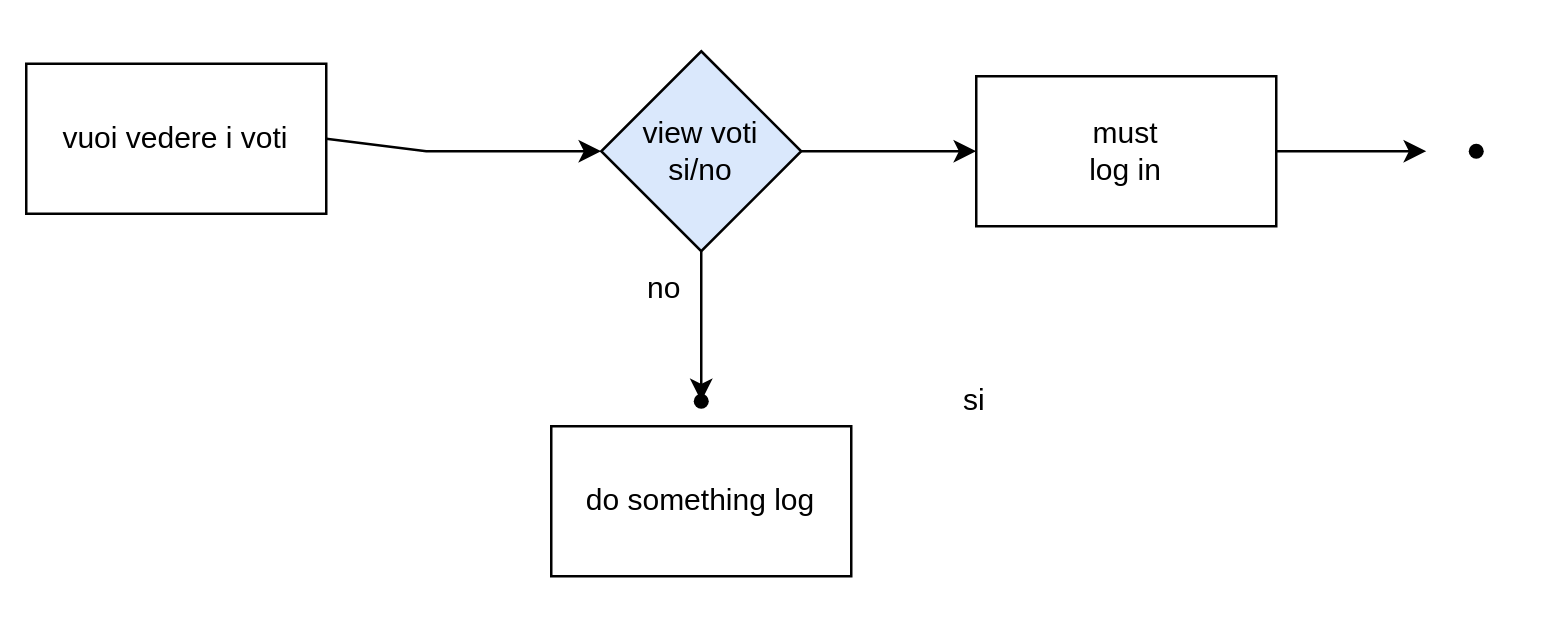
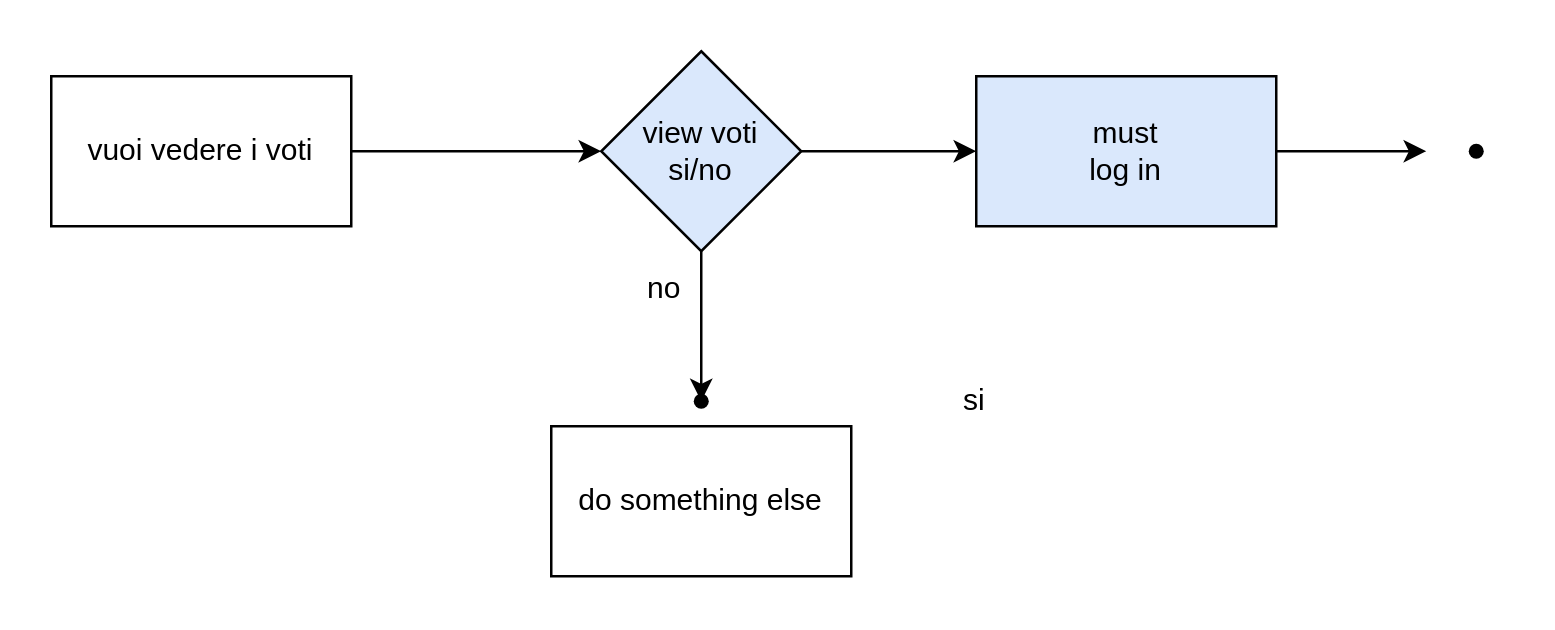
node "vuoi vedere i voti": moved (176, 139) -> (201, 151)
node "must log in": fillcolor #ffffff -> #dae8fc
node "do something log": label "do something log" -> "do something else"
